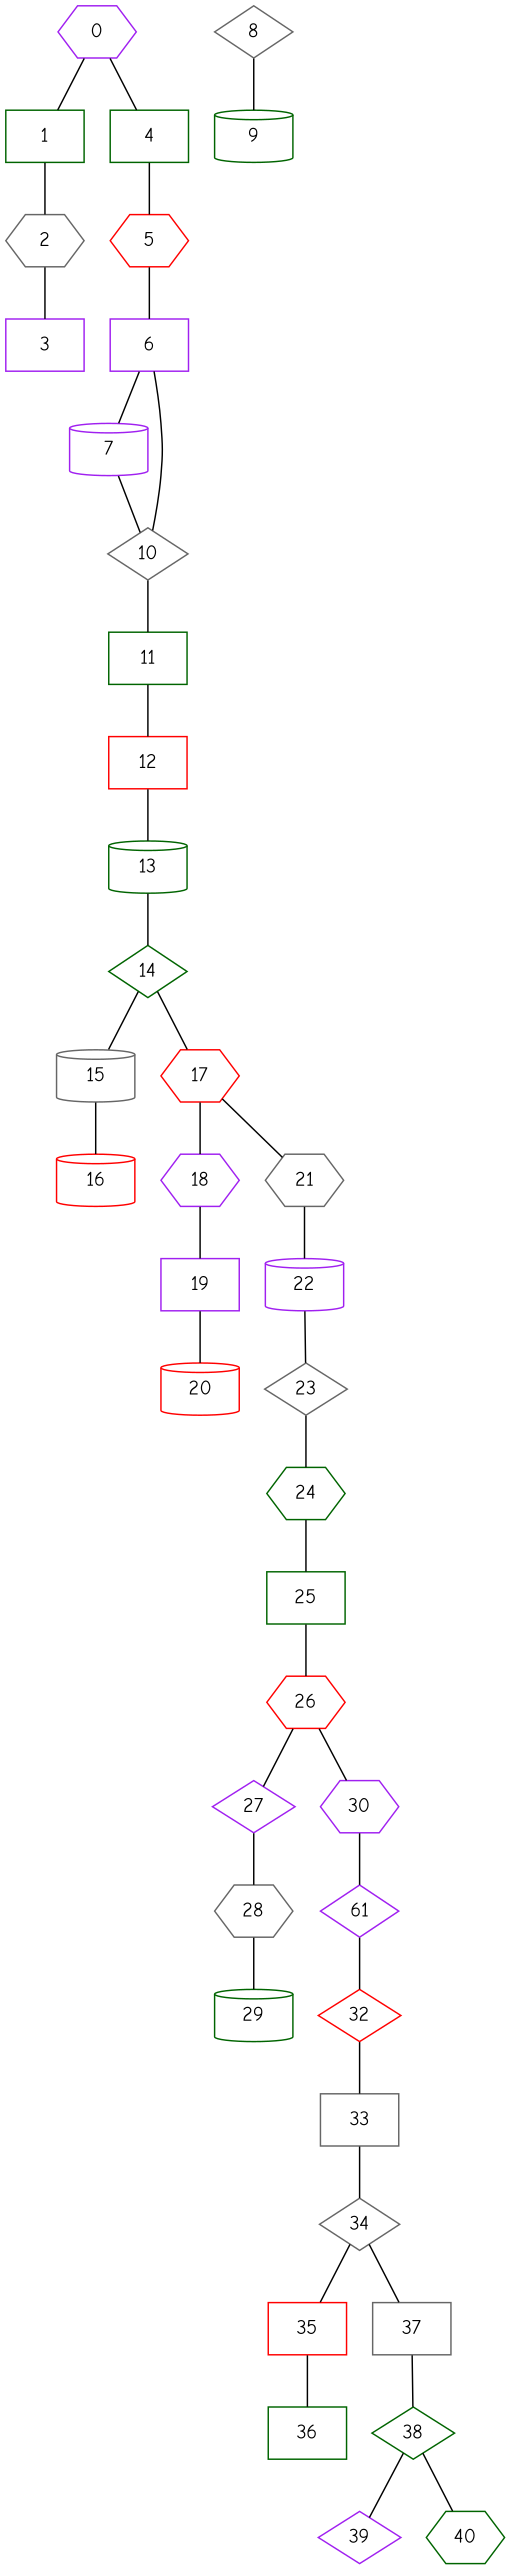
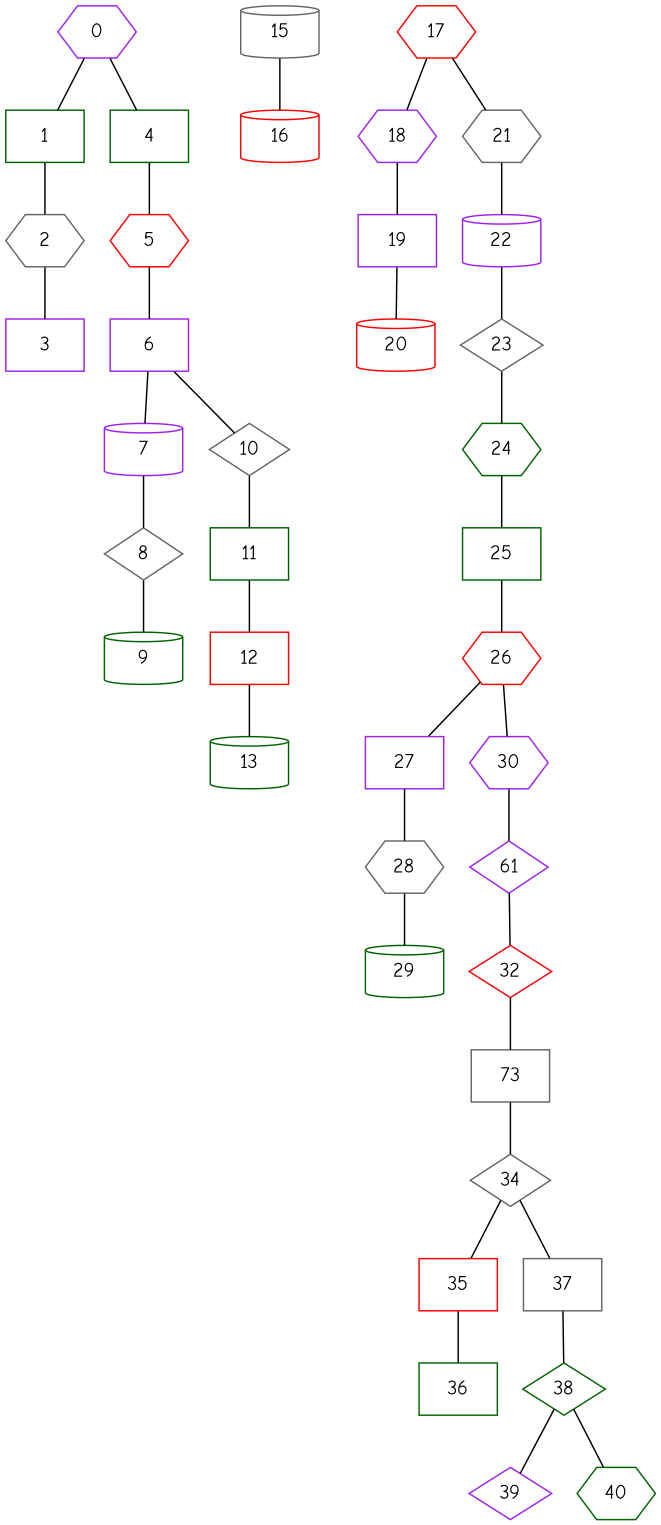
edge "7" -- "10": now "7" -- "8"
node "14": removed
node "27": shape diamond -> box
node "33": label "33" -> "73"
